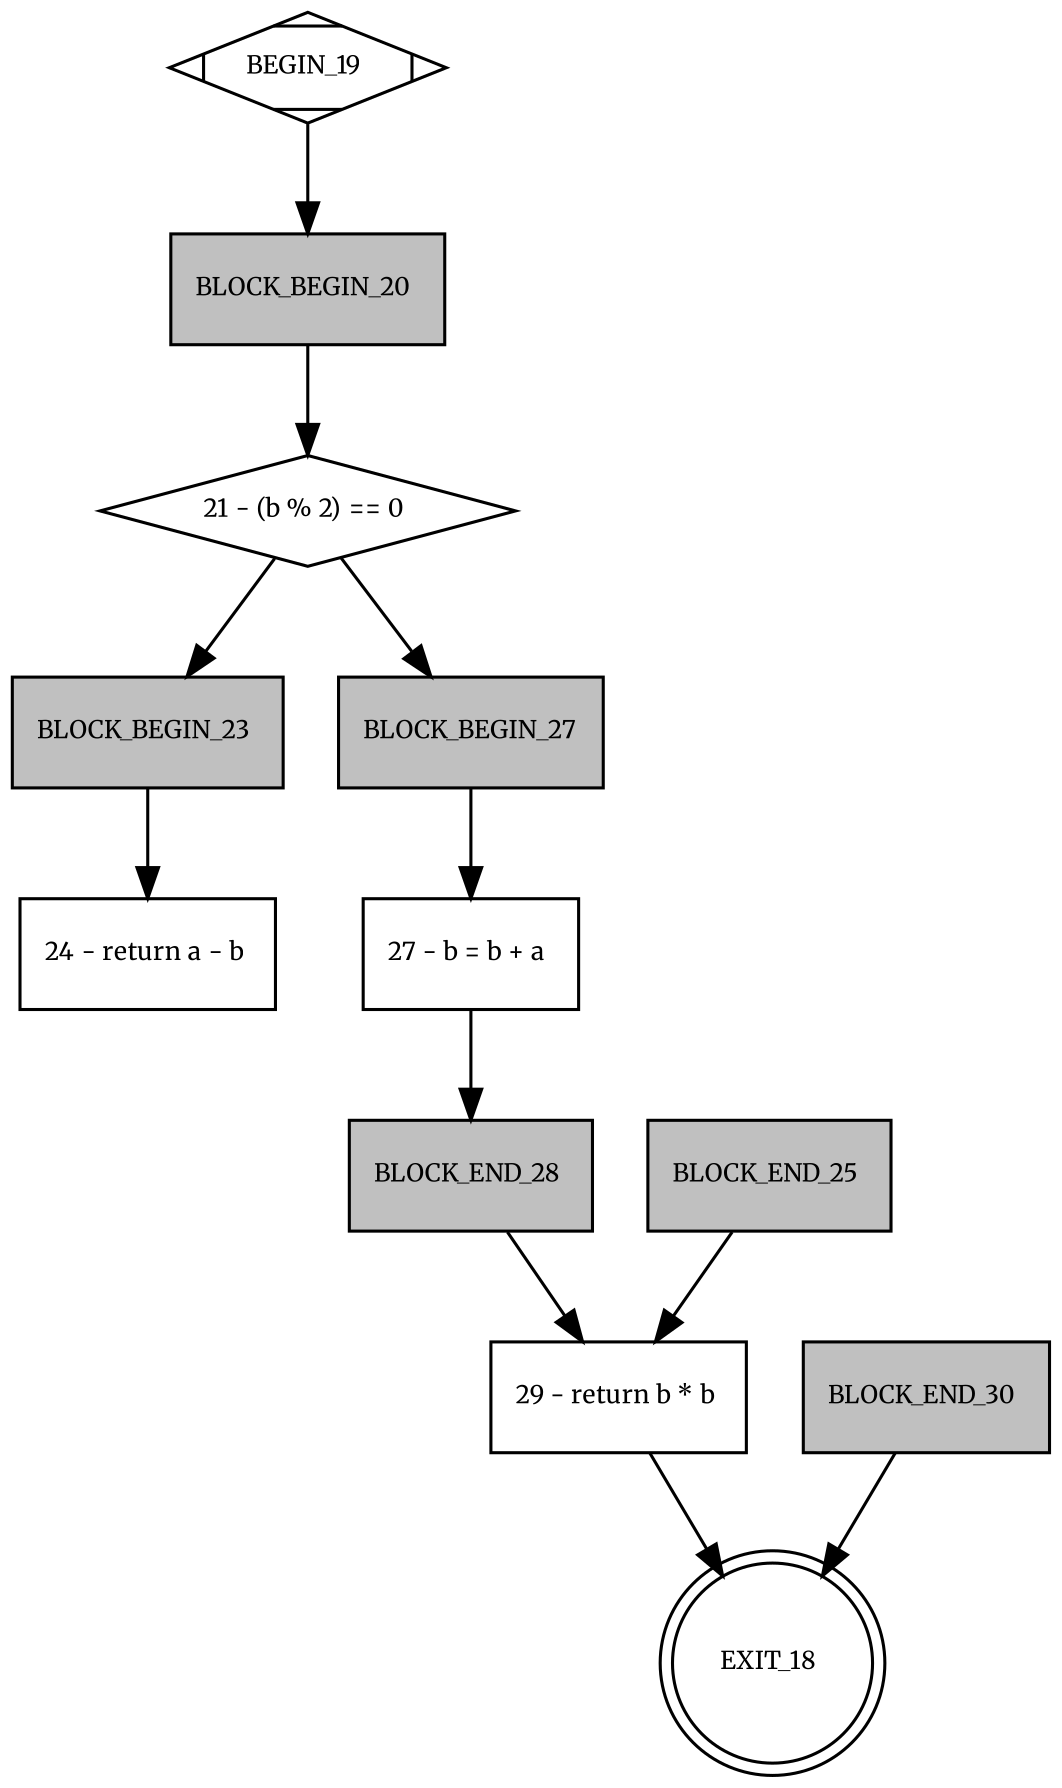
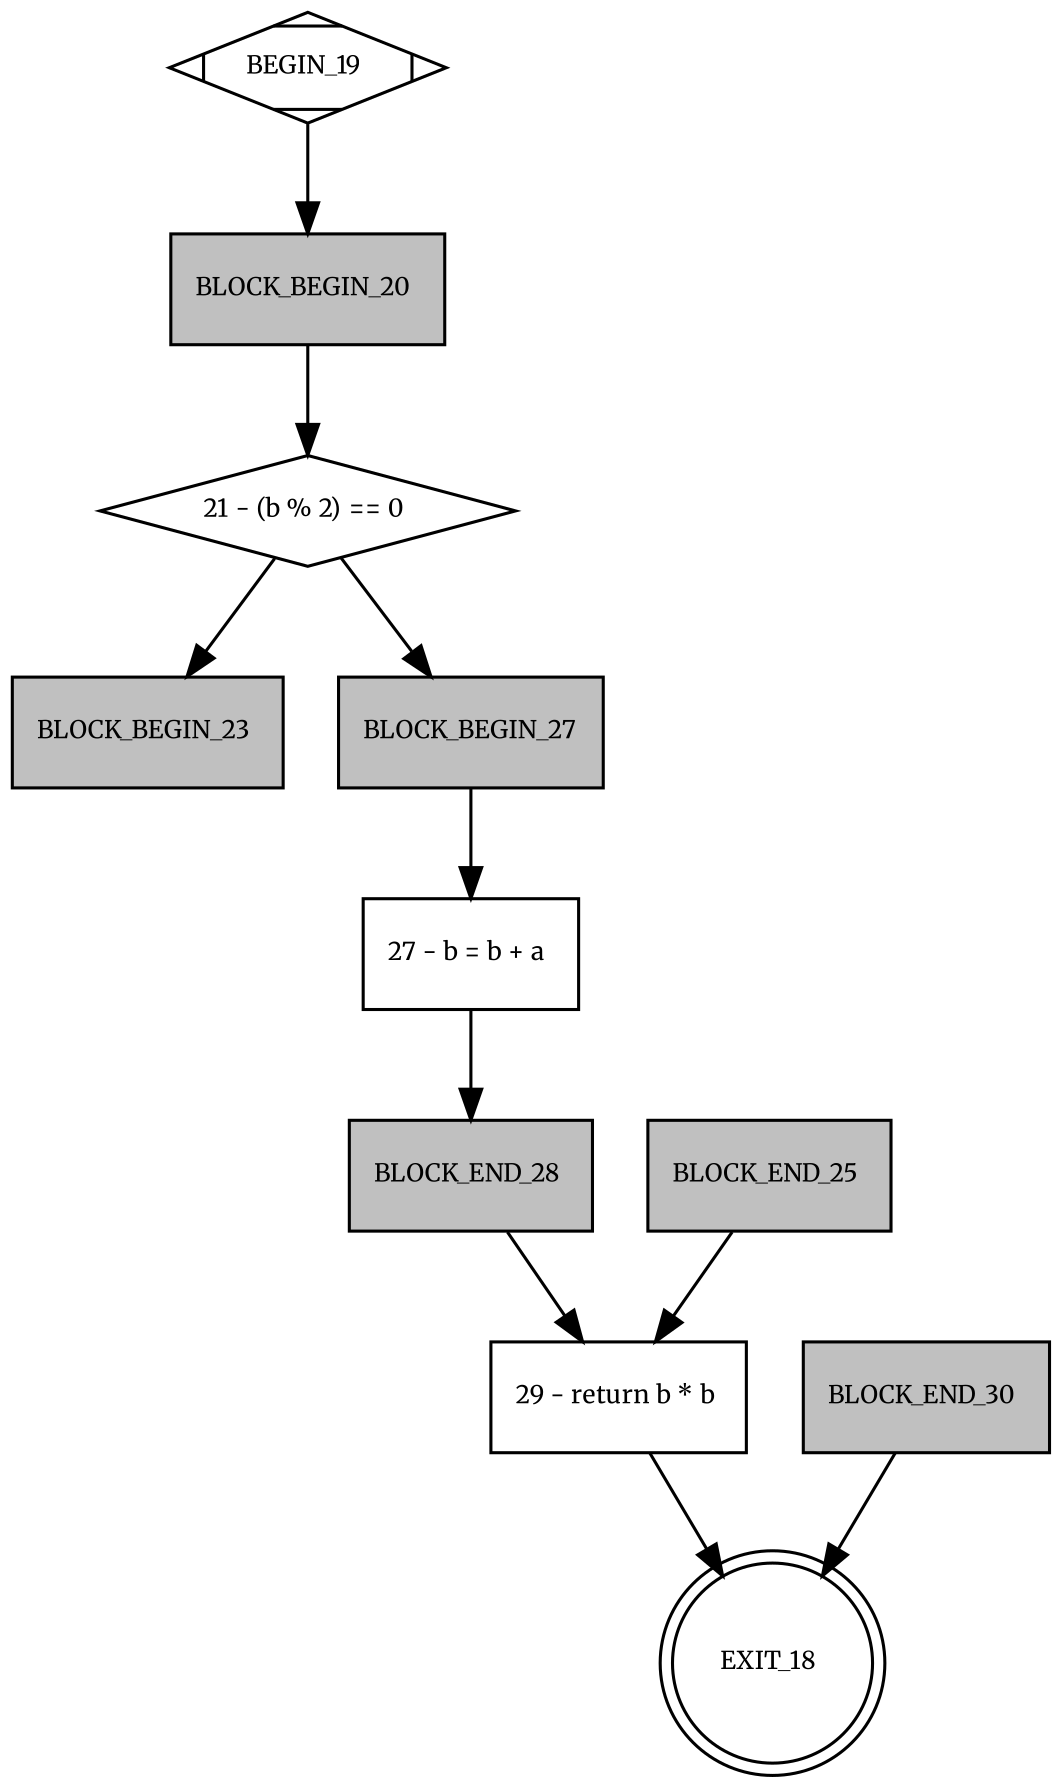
node "24 - return a - b": removed
